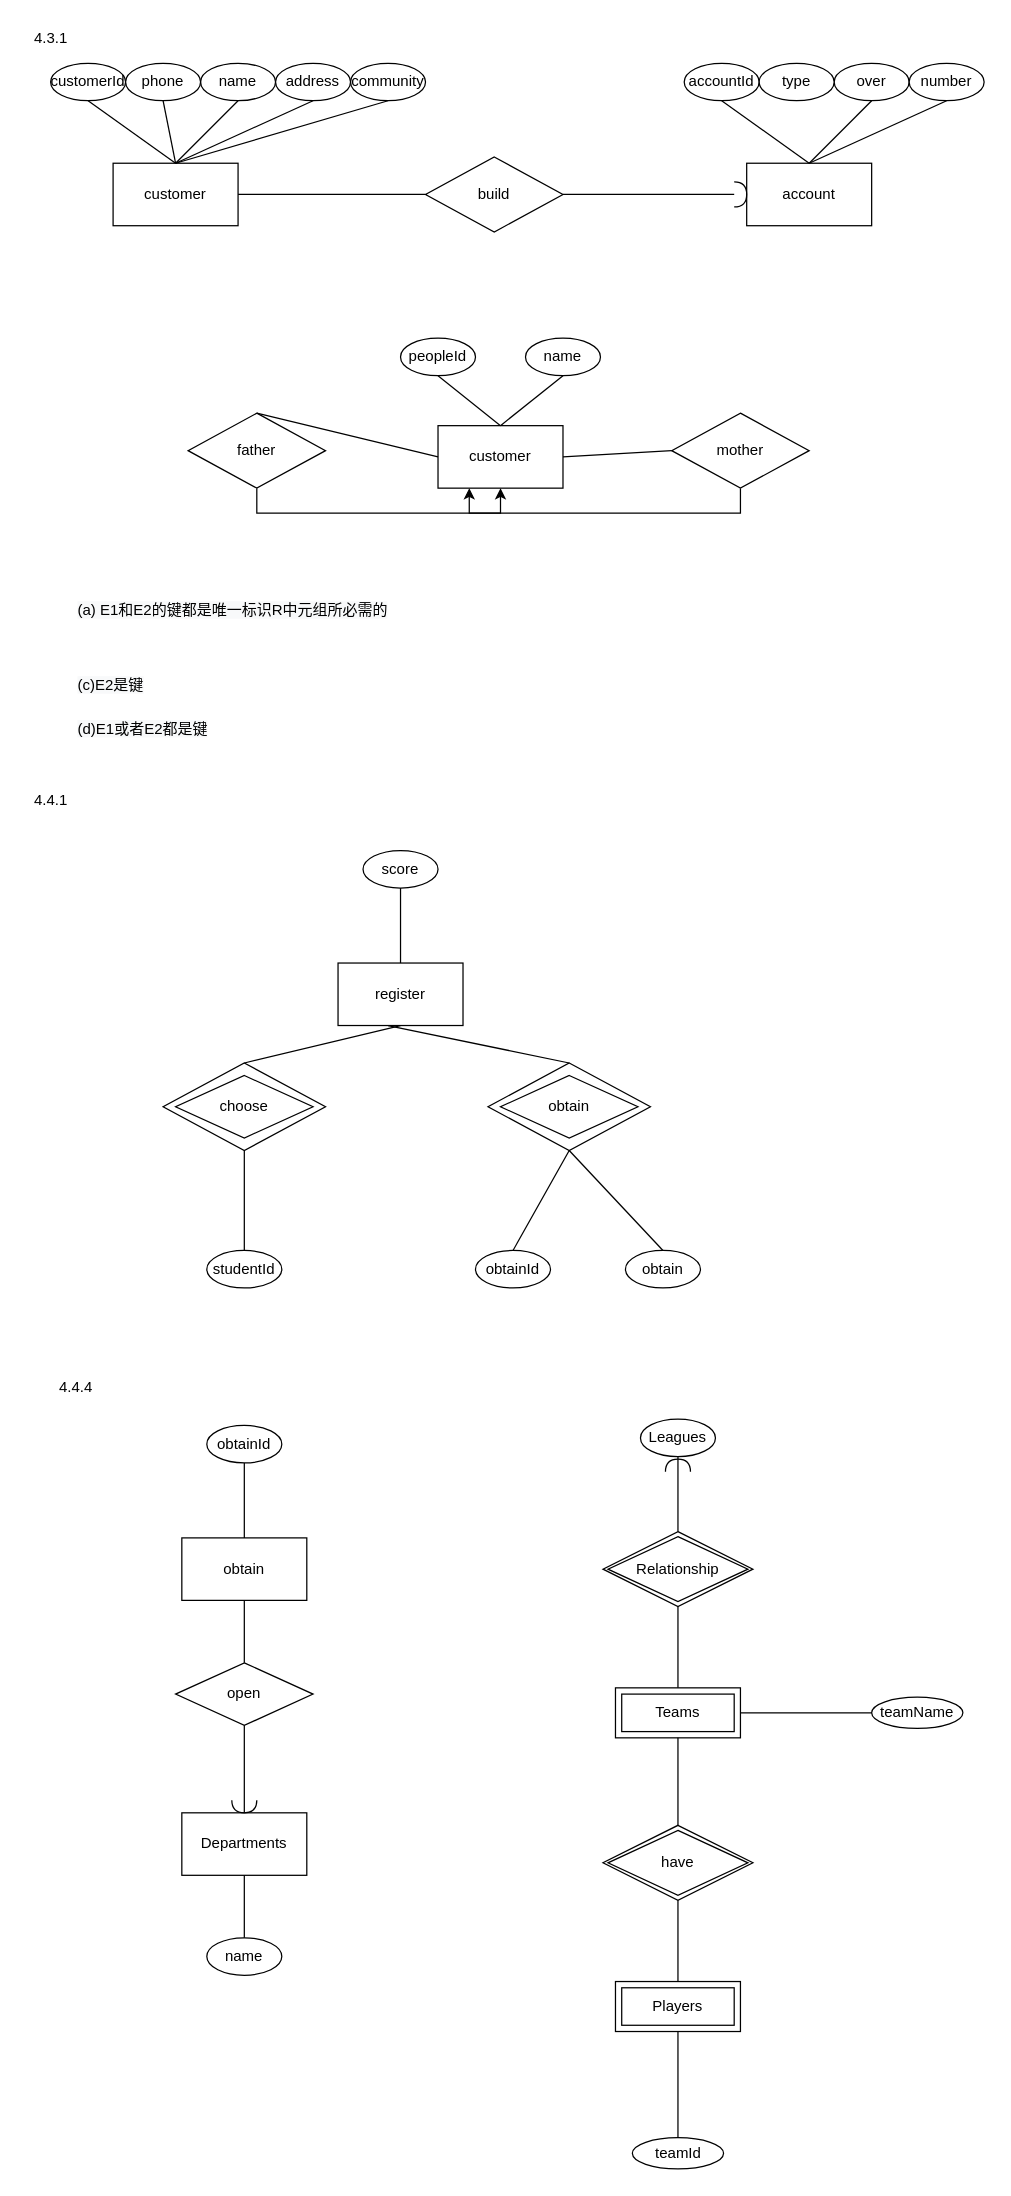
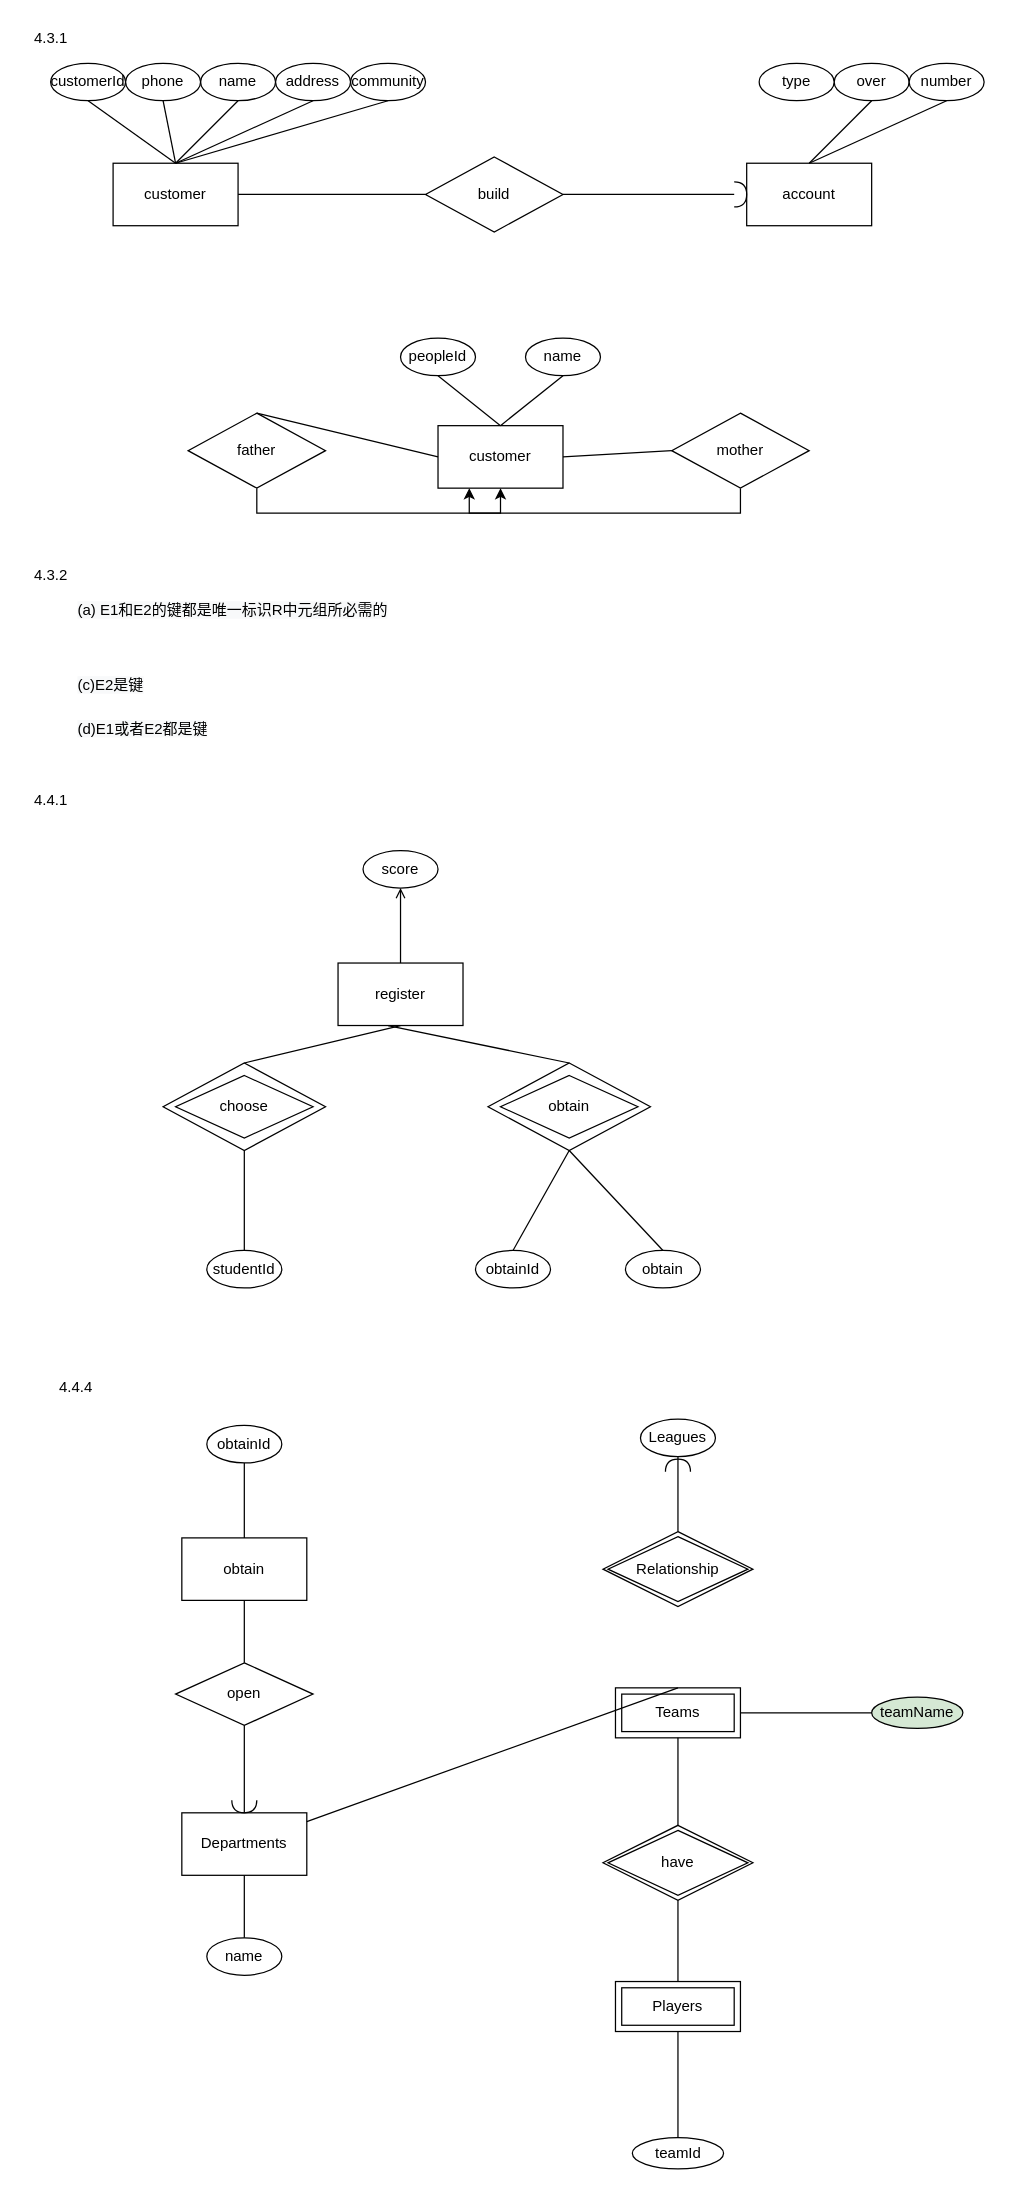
node "accountId": removed
edge "accountId" -- "account": removed
node "4.3.2": added
edge "score" -- "register": arrowhead none -> open
edge "Relationship" -- "Teams": now "Departments" -- "Teams"
node "teamName": fillcolor #ffffff -> #d5e8d4
